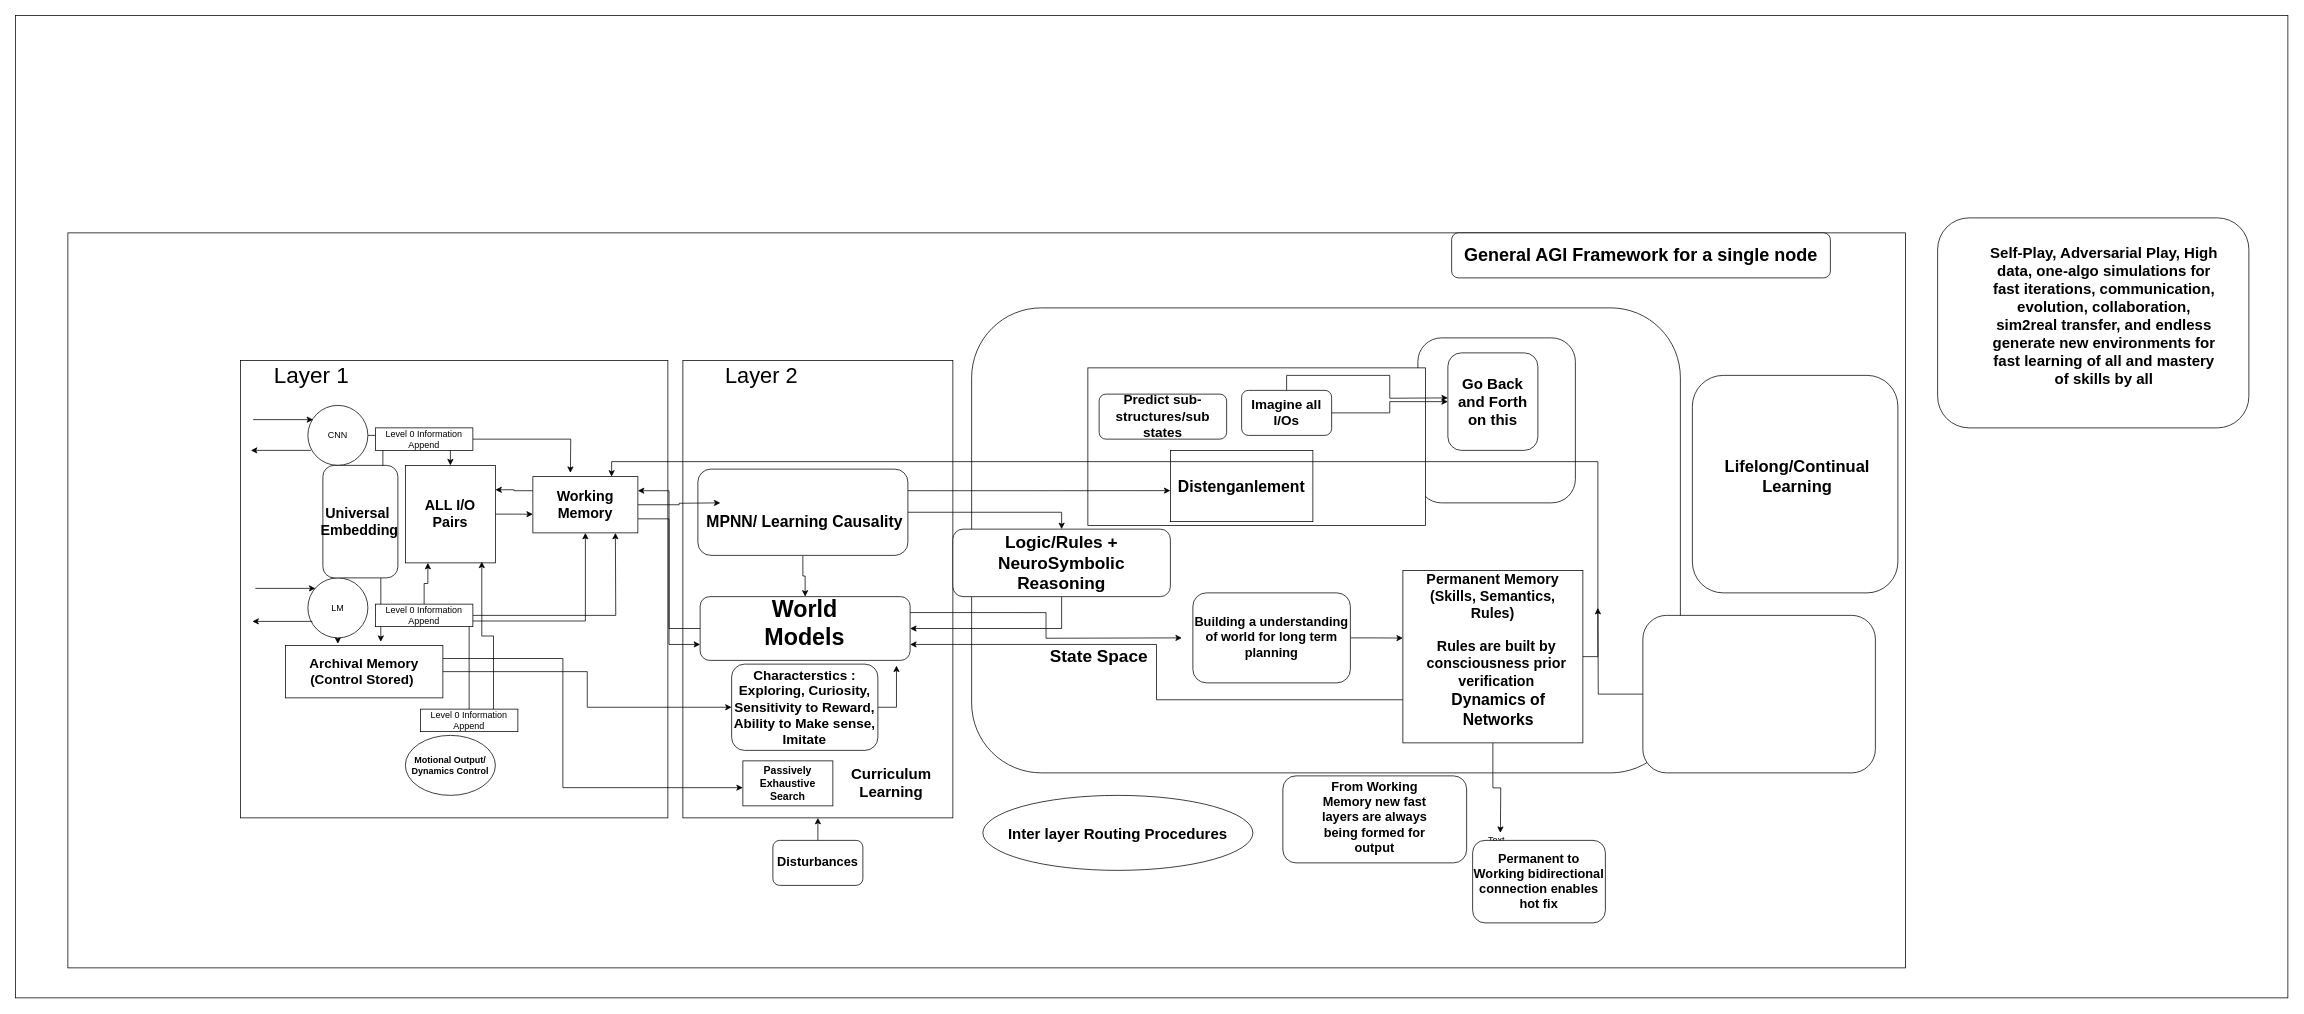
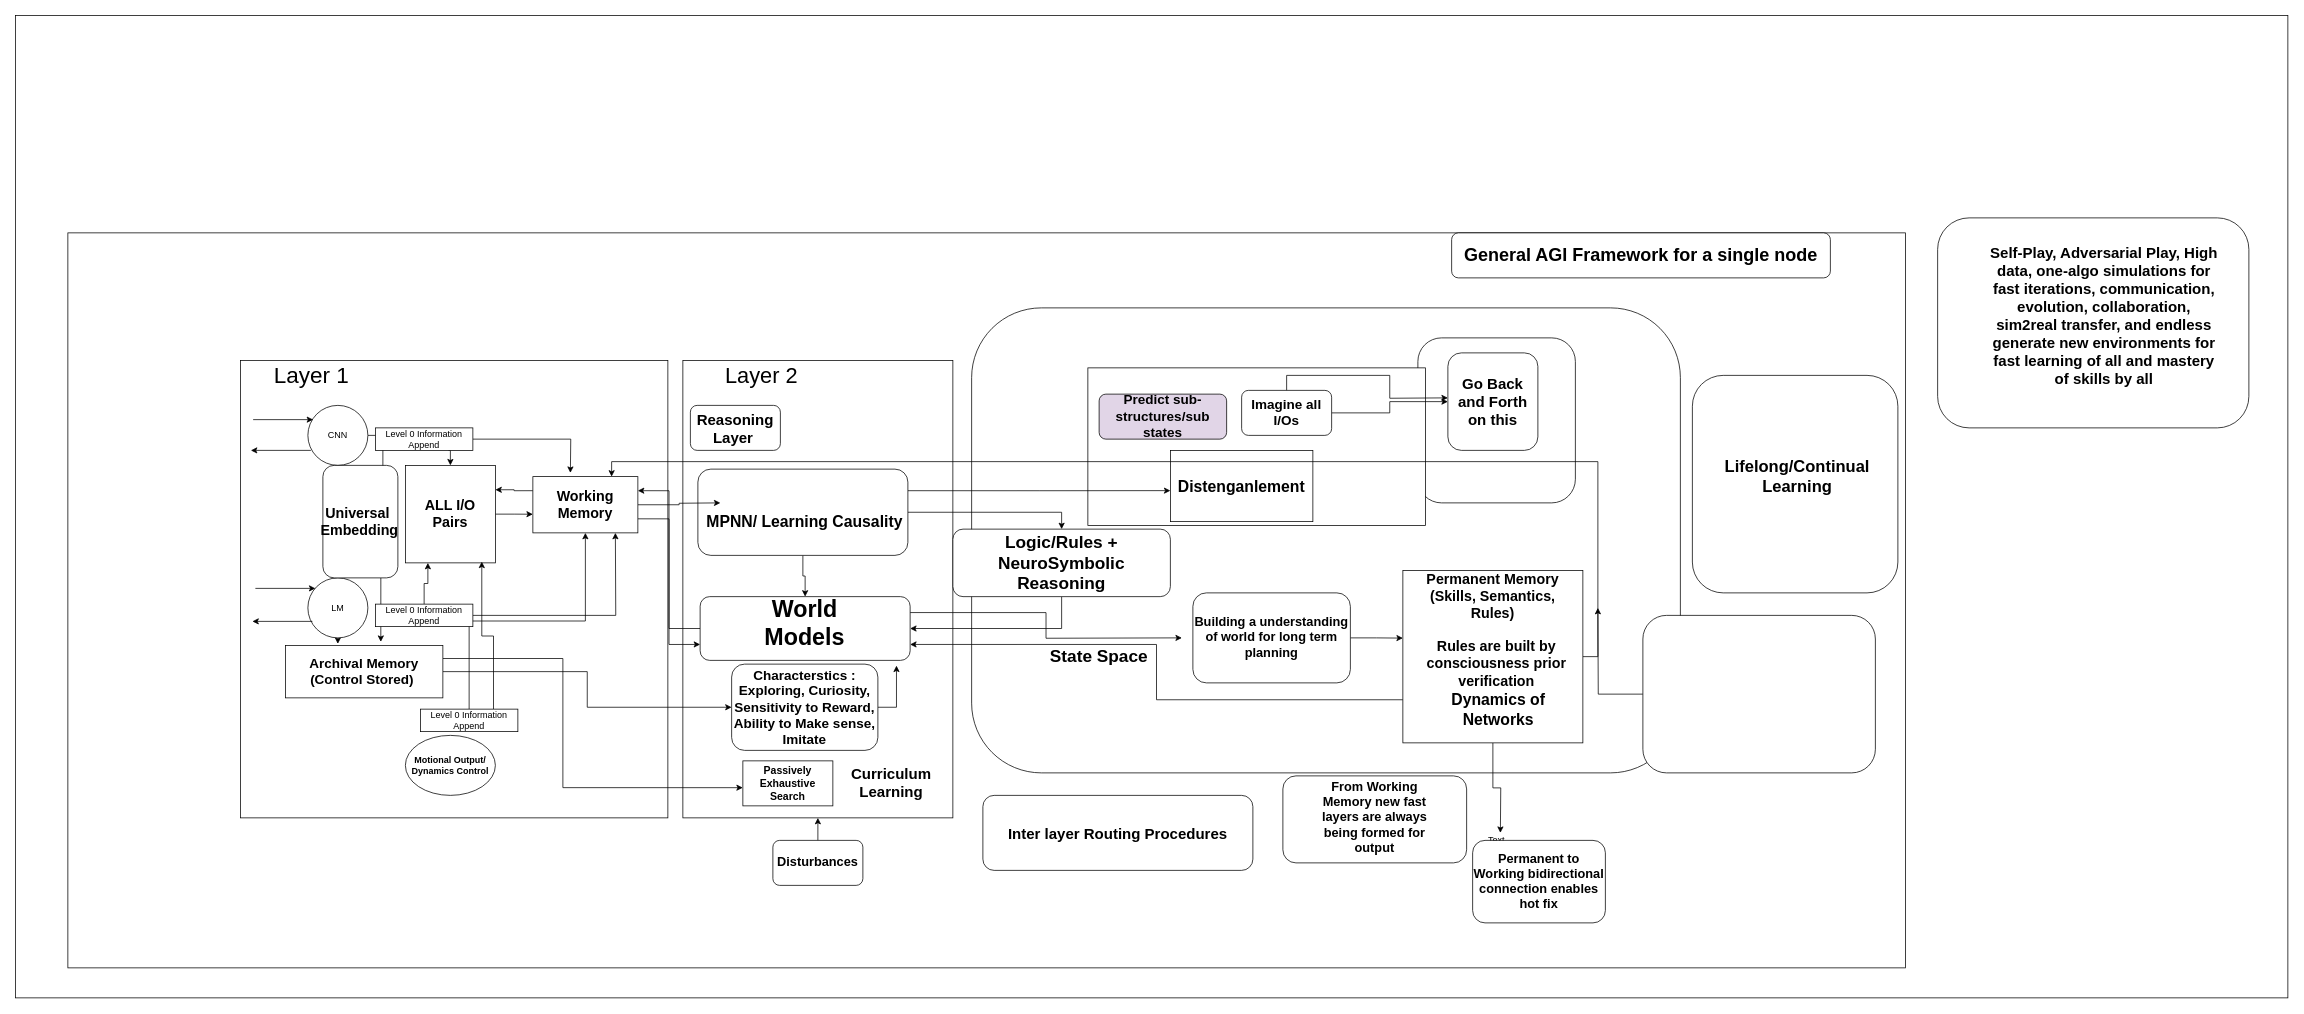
node "Predict sub-structures/sub states": fillcolor #ffffff -> #e1d5e7
node "Reasoning Layer": added
node "Inter layer Routing Procedures": shape ellipse -> rounded rectangle
